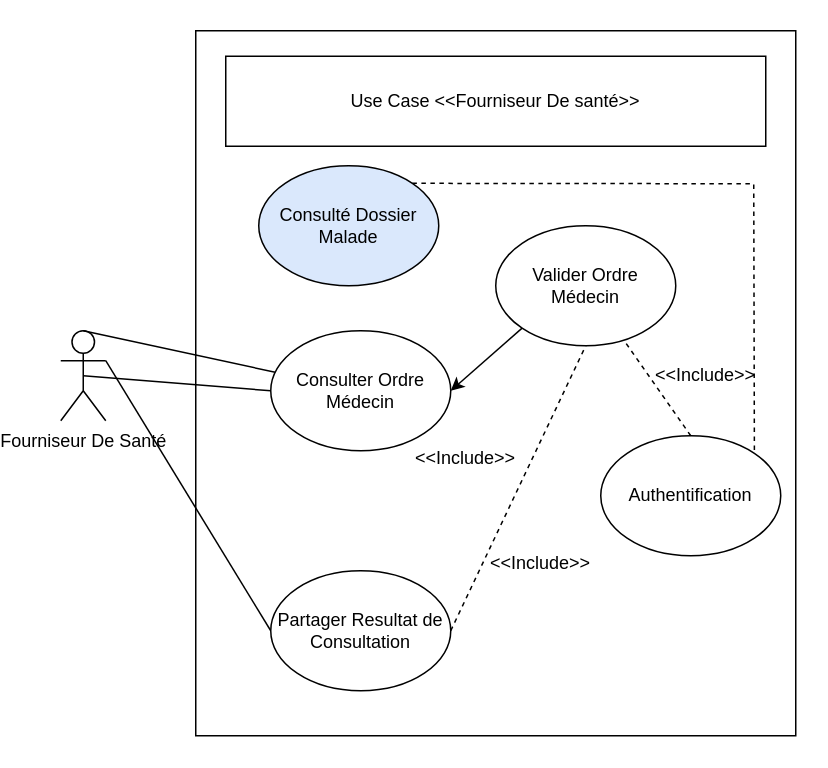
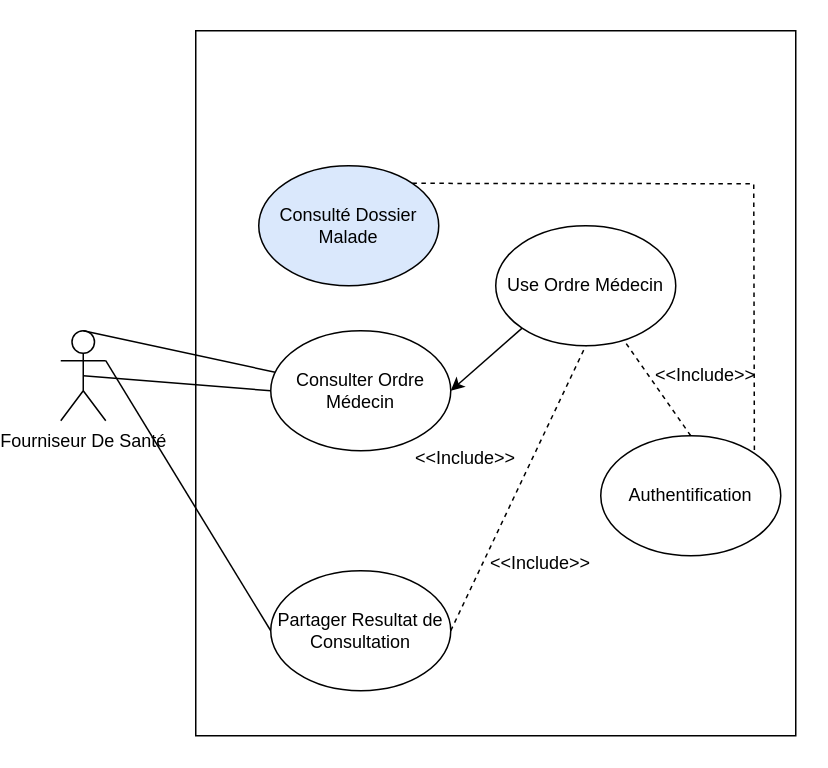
node "Use Case <<Fourniseur De santé>>": removed
node "Valider Ordre Médecin": label "Valider Ordre Médecin" -> "Use Ordre Médecin"
